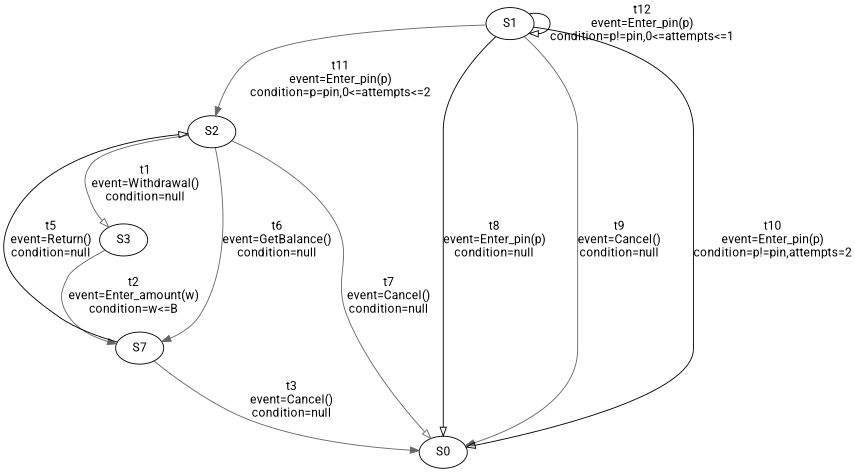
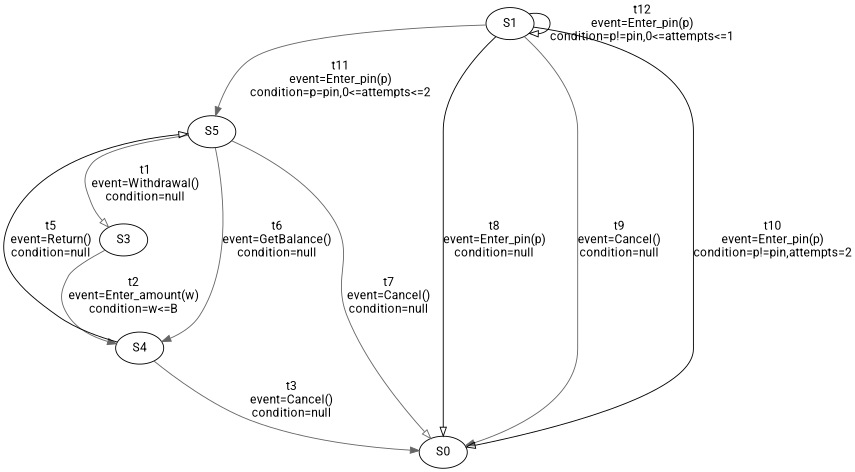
node "S2": label "S2" -> "S5"
node "S7": label "S7" -> "S4"
